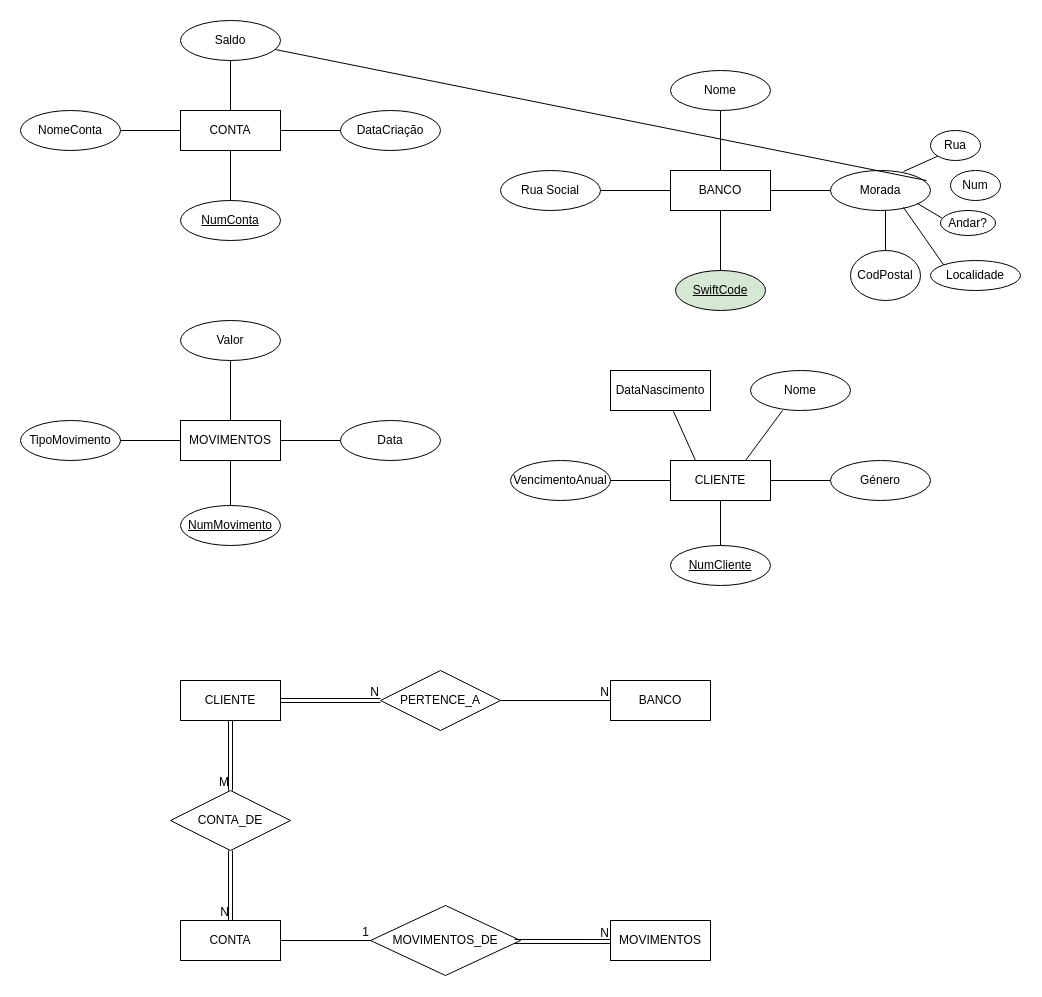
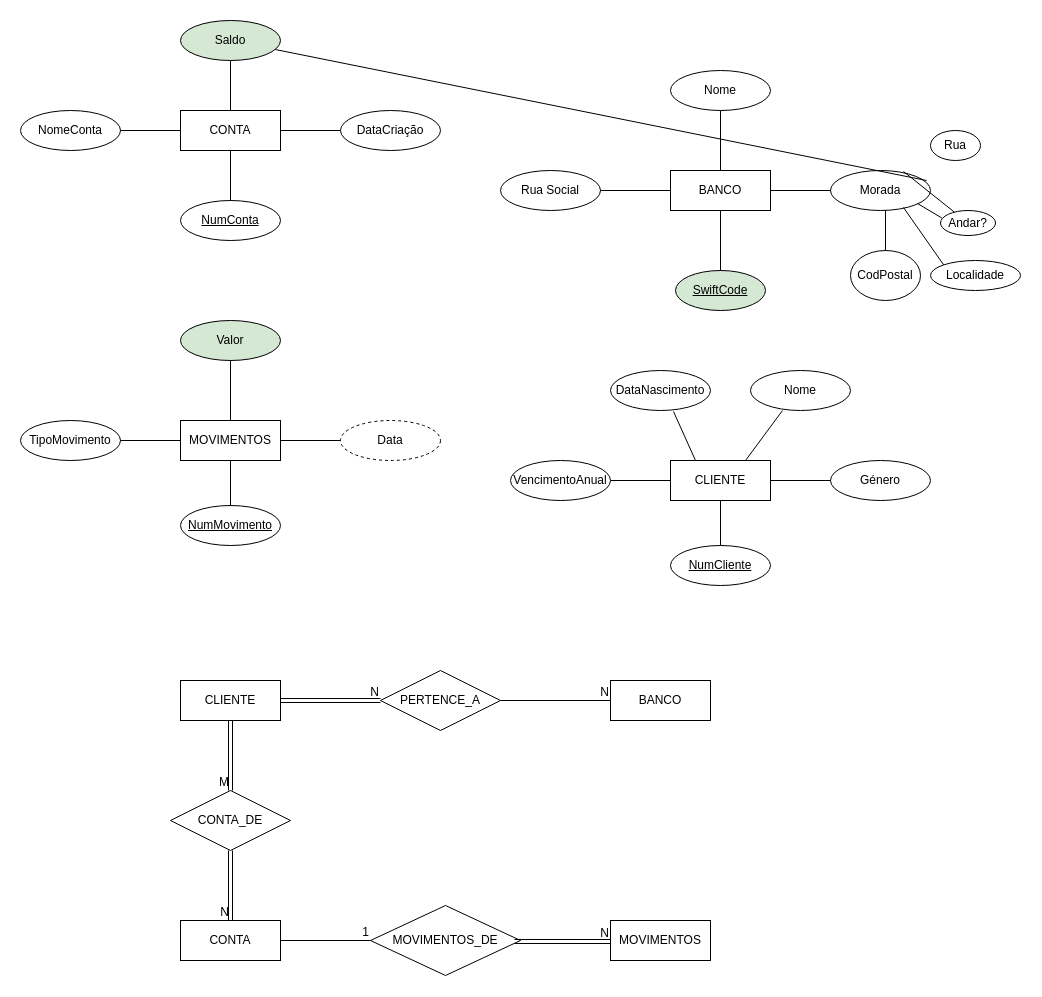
node "Saldo": fillcolor #ffffff -> #d5e8d4
edge "Rua" -- "Morada": now "Andar?" -- "Morada"
node "Num": removed
node "Valor": fillcolor #ffffff -> #d5e8d4
node "DataNascimento": shape rectangle -> ellipse
node "Data": style solid -> dashed
